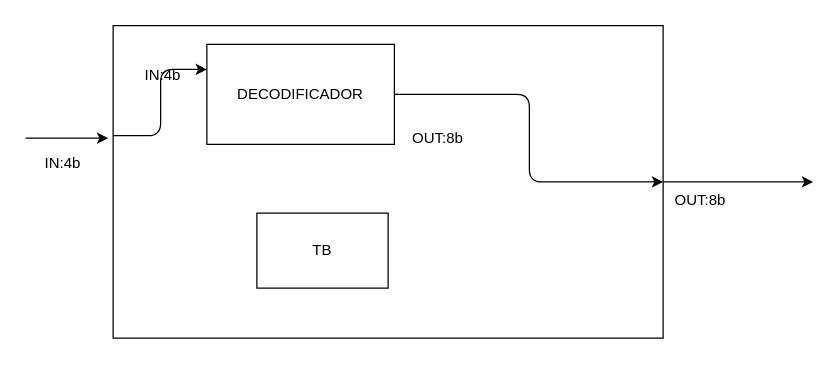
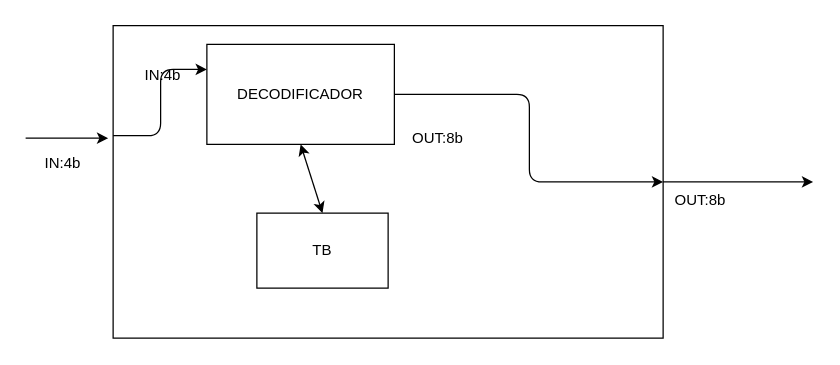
edge "DECODIFICADOR" -- "TB": added
